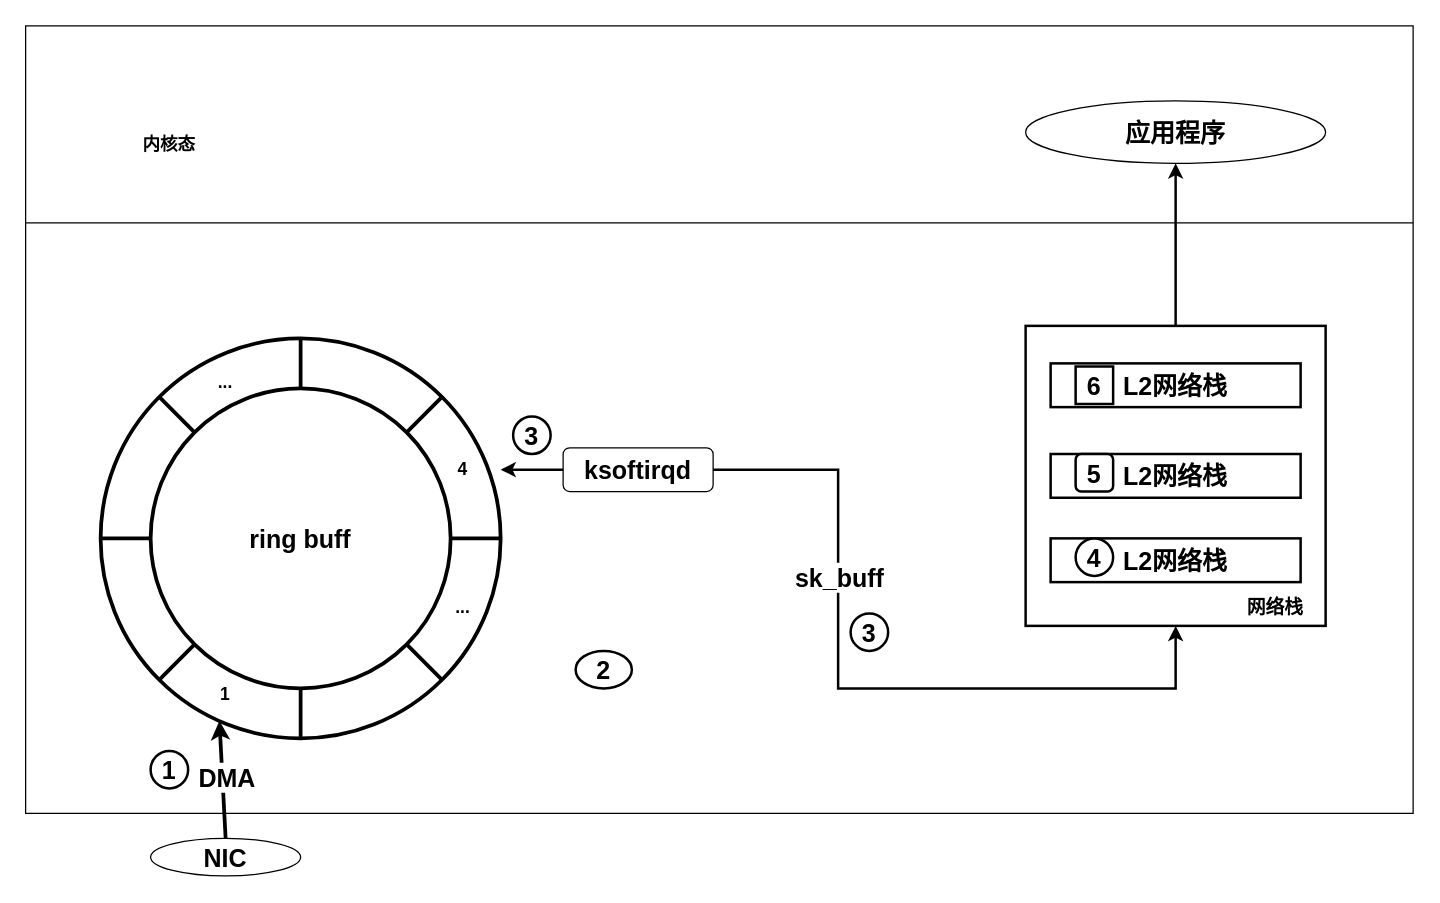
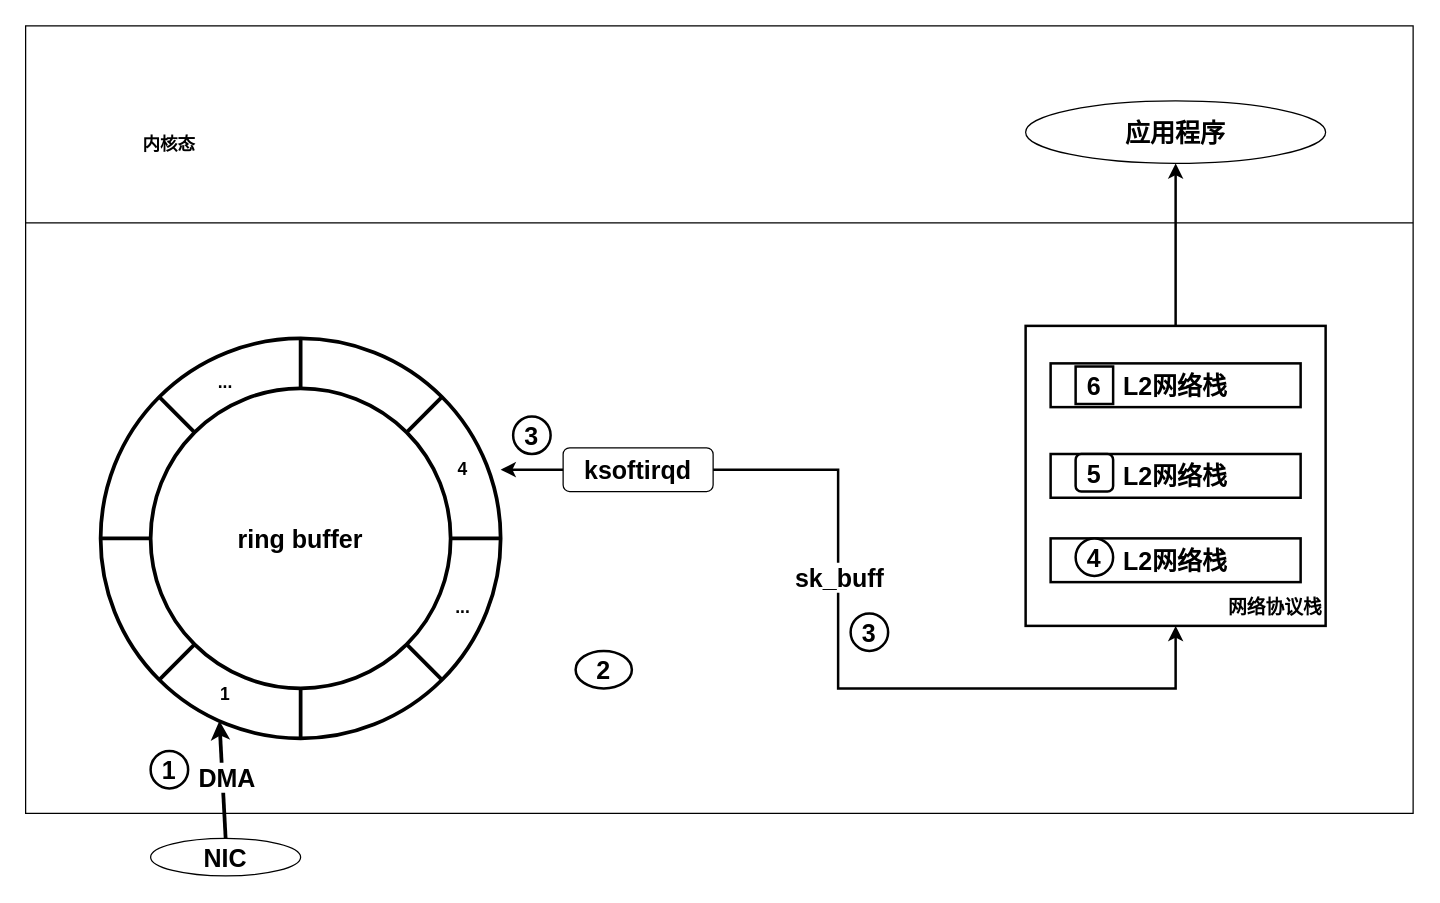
node "ring buff": label "ring buff" -> "ring buffer"
node "网络栈": label "网络栈" -> "网络协议栈"
